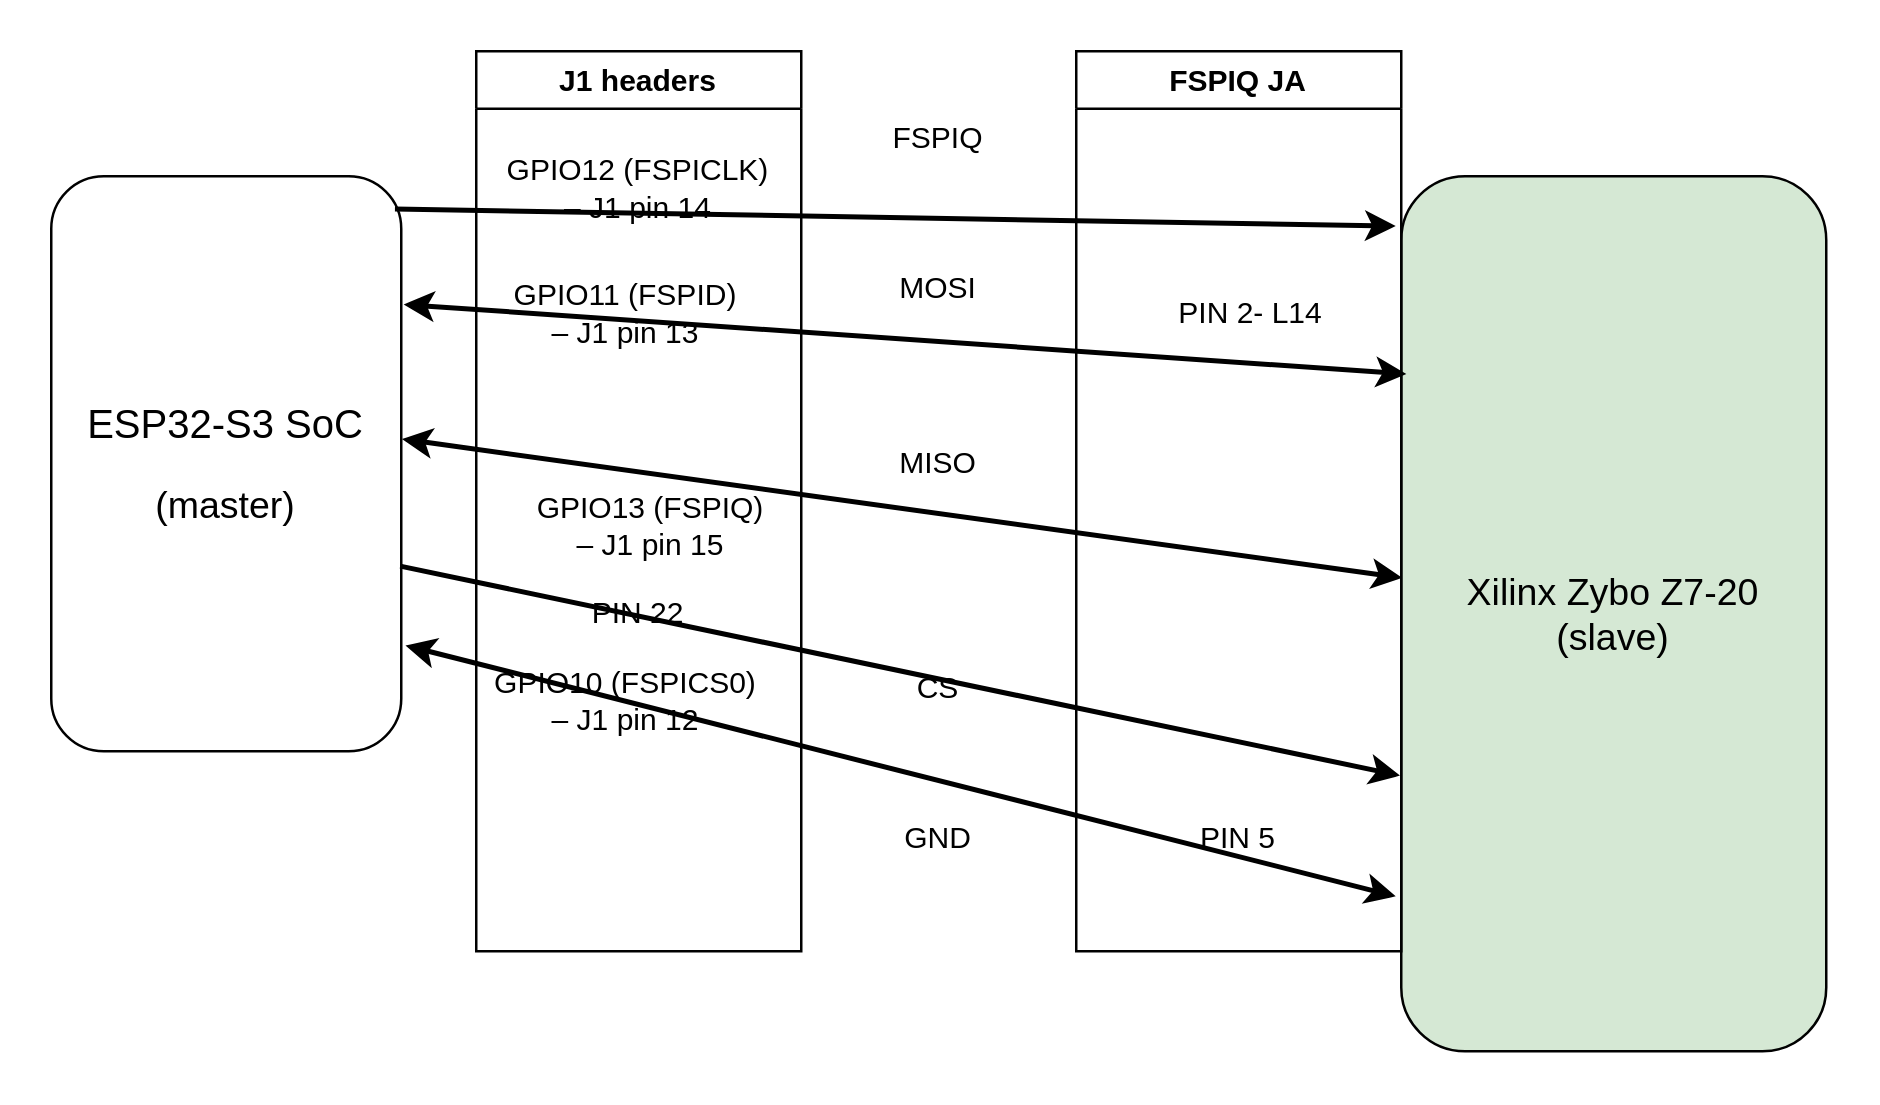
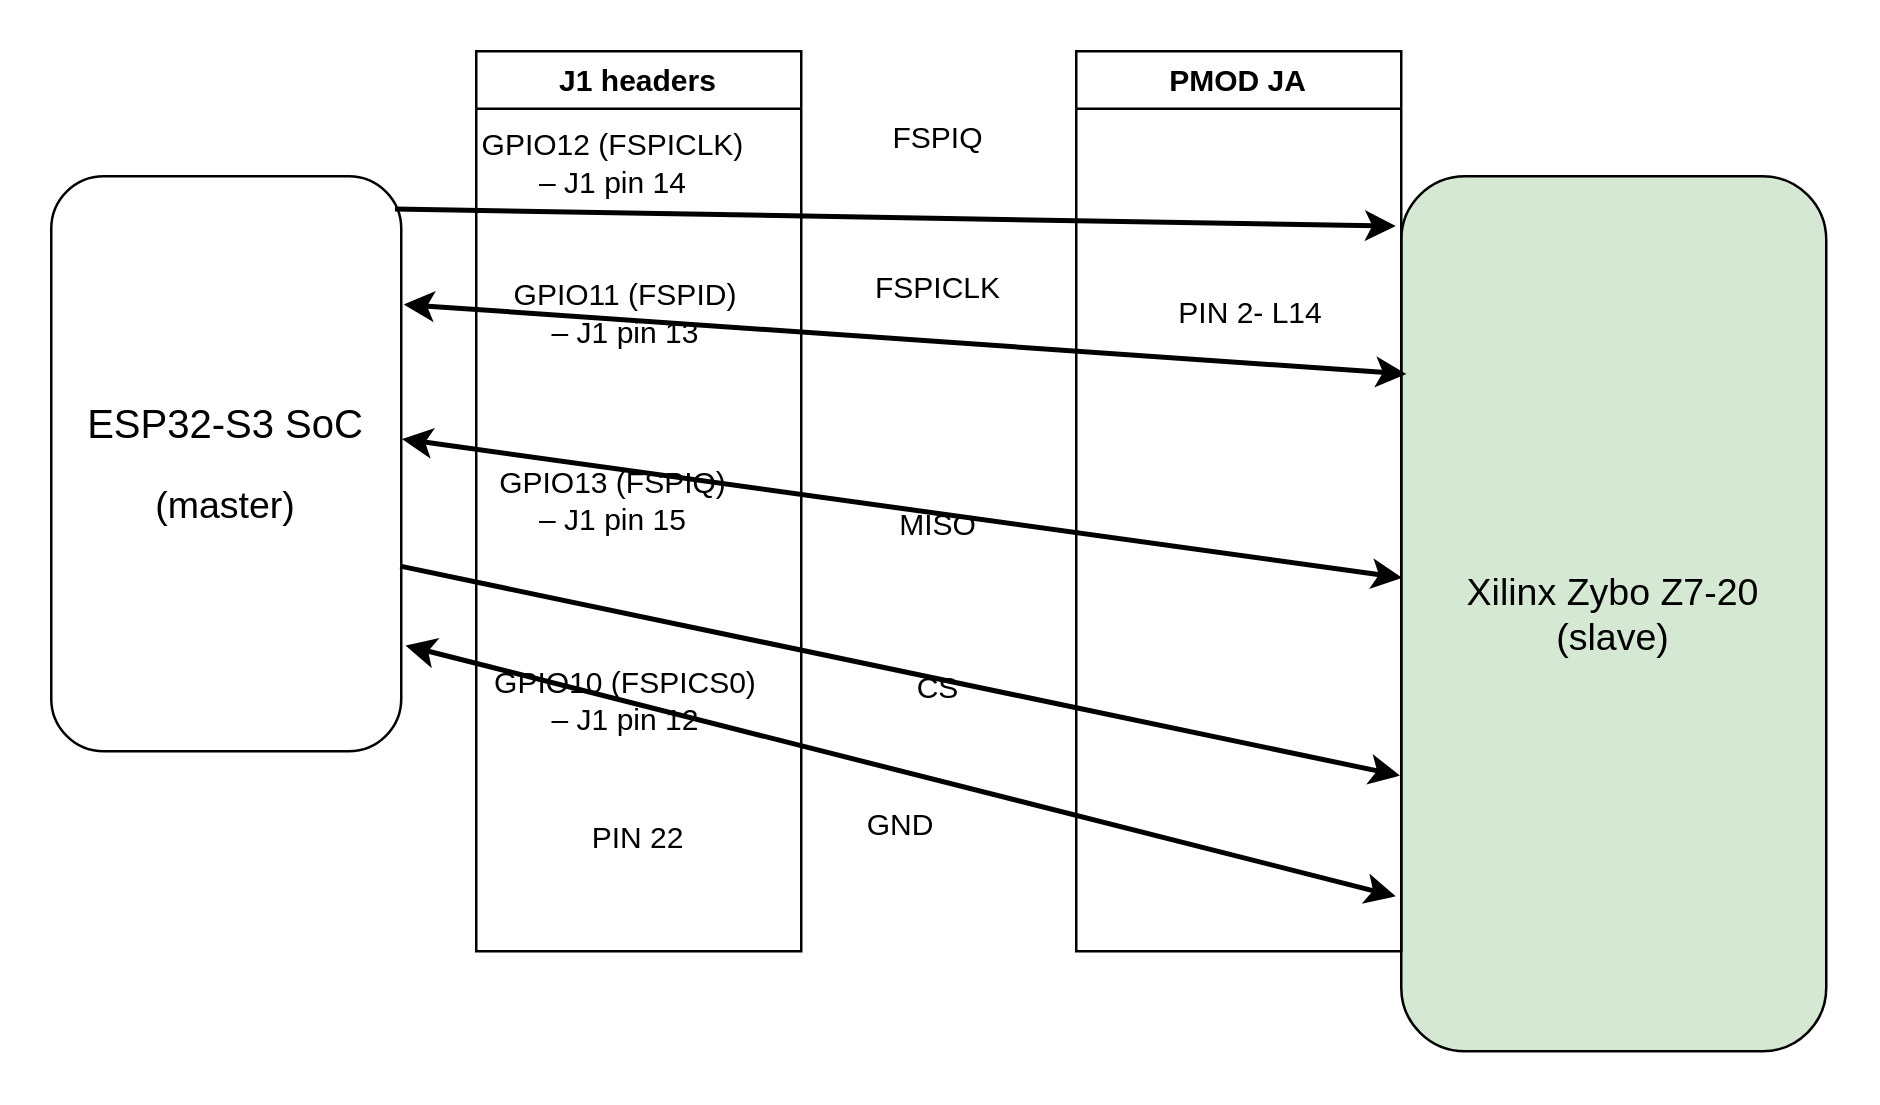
node "FSPIQ JA": label "FSPIQ JA" -> "PMOD JA"
node "GPIO12 (FSPICLK) – J1 pin 14": moved (639, 189) -> (614, 164)
node "MOSI": label "MOSI" -> "FSPICLK"
node "MISO": moved (939, 464) -> (939, 526)
node "GPIO13 (FSPIQ) – J1 pin 15": moved (651, 526) -> (614, 501)
node "PIN 22": moved (639, 614) -> (639, 839)
node "GND": moved (939, 839) -> (901, 826)
node "PIN 5": removed
